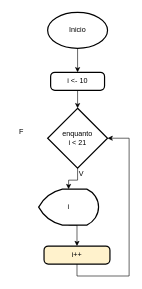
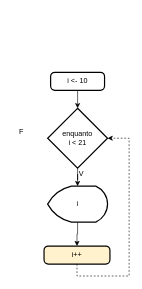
node "Inicio": removed
edge "Inicio" -> "i <- 10": removed
node "i": moved (69, 207) -> (78, 204)
edge "i++" -> "enquanto i < 21": style solid -> dashed
